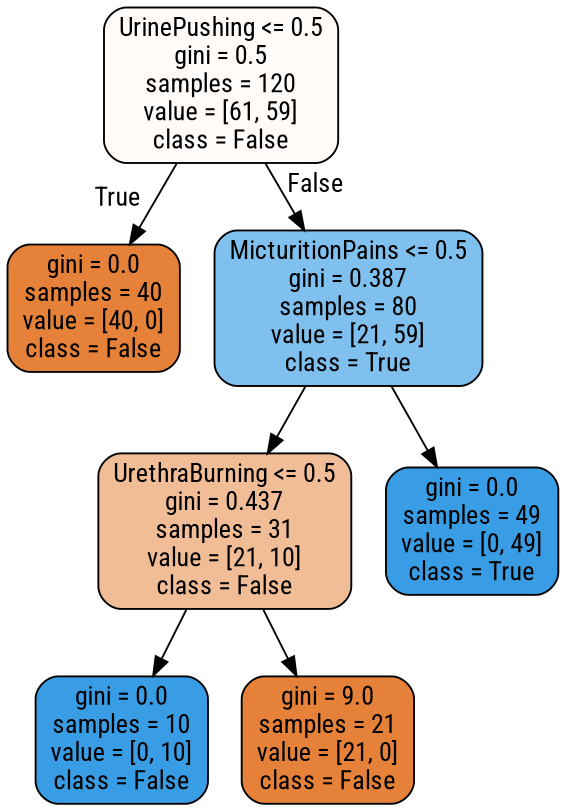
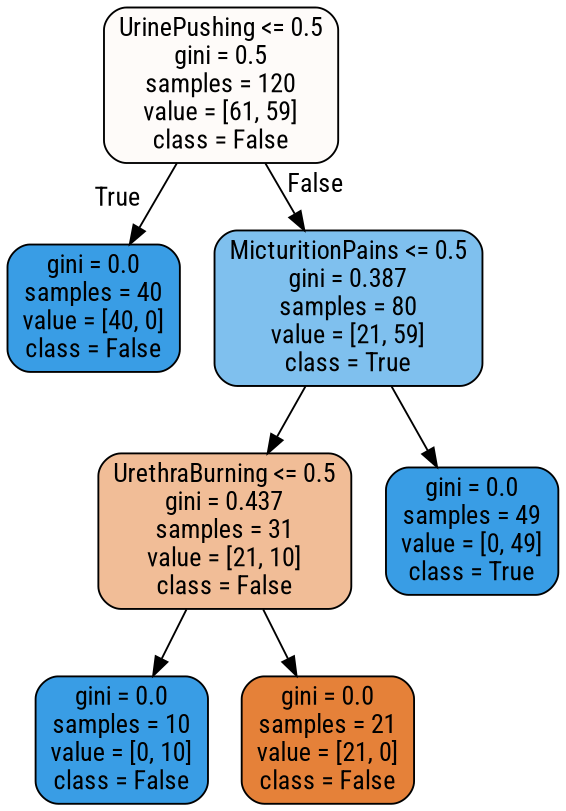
node "gini = 0.0 samples = 40 value = [40, 0] class = False": fillcolor #e58139 -> #399de5
node "gini = 9.0 samples = 21 value = [21, 0] class = False": label "gini = 9.0 samples = 21 value = [21, 0] class = False" -> "gini = 0.0 samples = 21 value = [21, 0] class = False"
